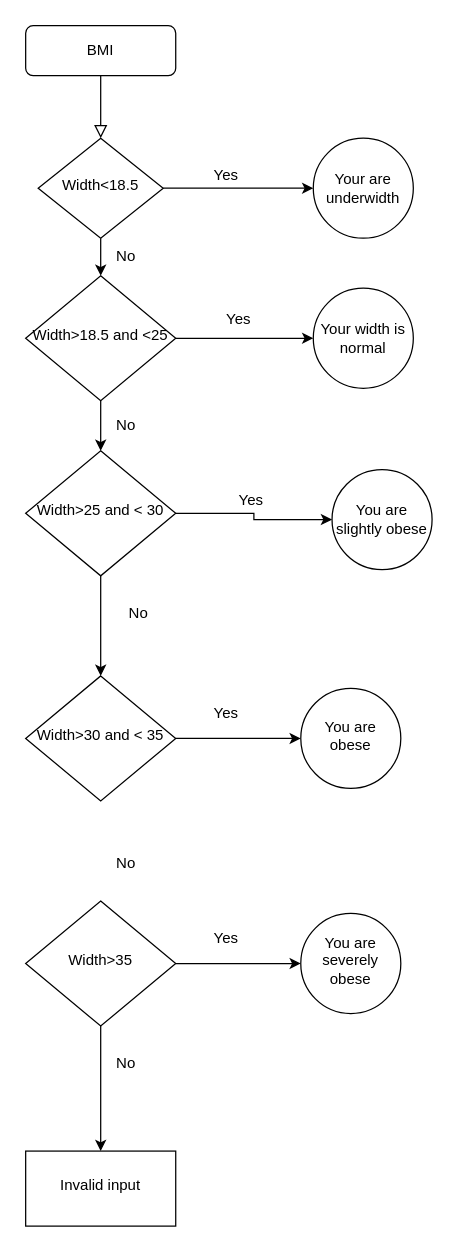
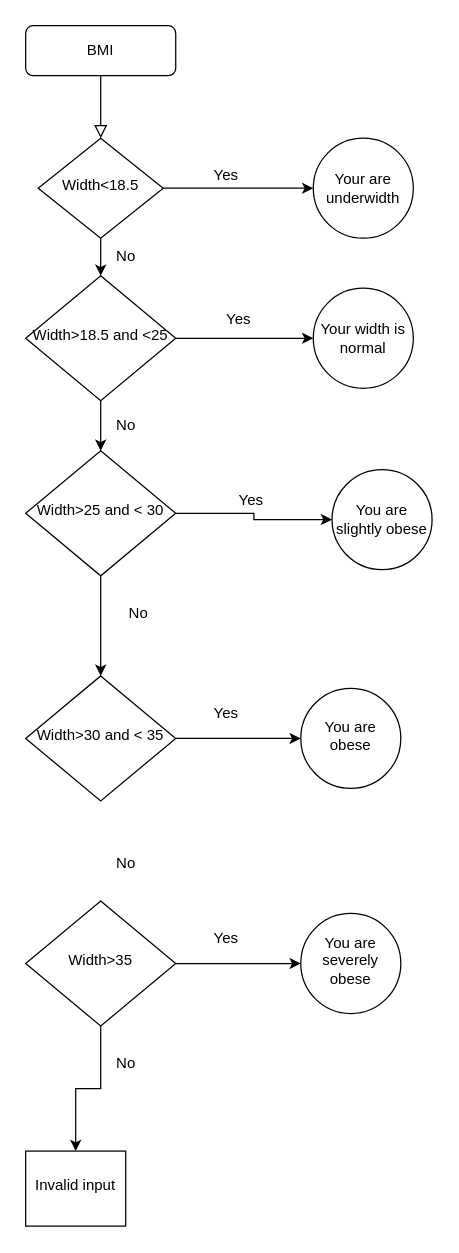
node "Invalid input": size 150x75 -> 100x75
